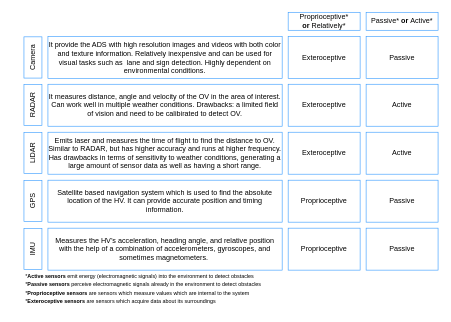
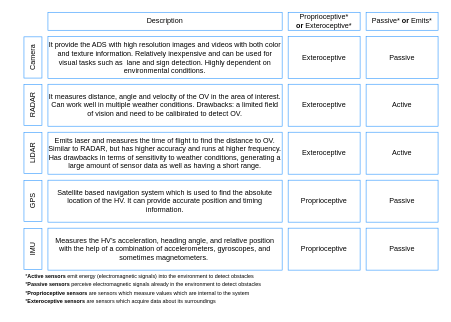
node "Description": added
node "Proprioceptive* or Relatively*": label "Proprioceptive* or Relatively*" -> "Proprioceptive* or Exteroceptive*"
node "Passive* or Active*": label "Passive* or Active*" -> "Passive* or Emits*"
